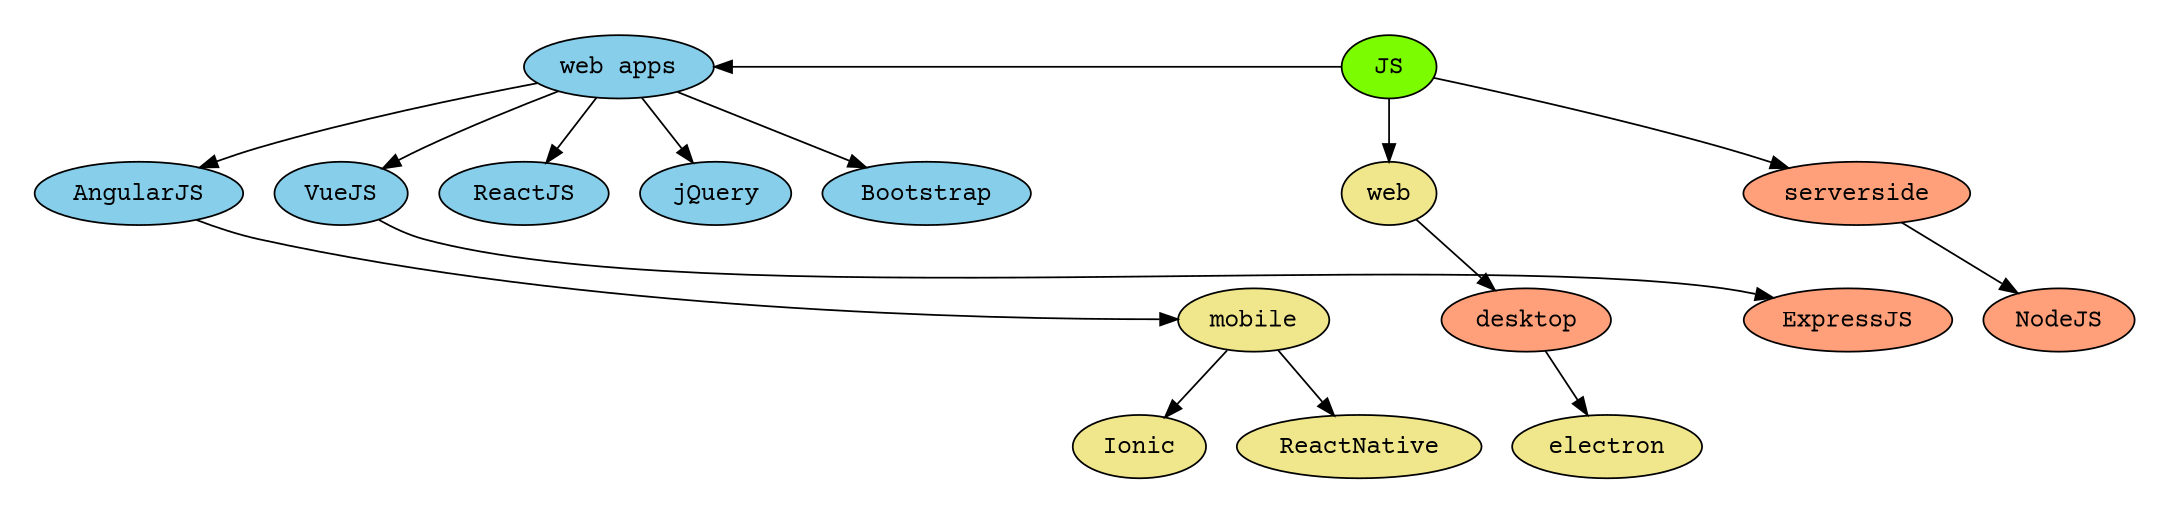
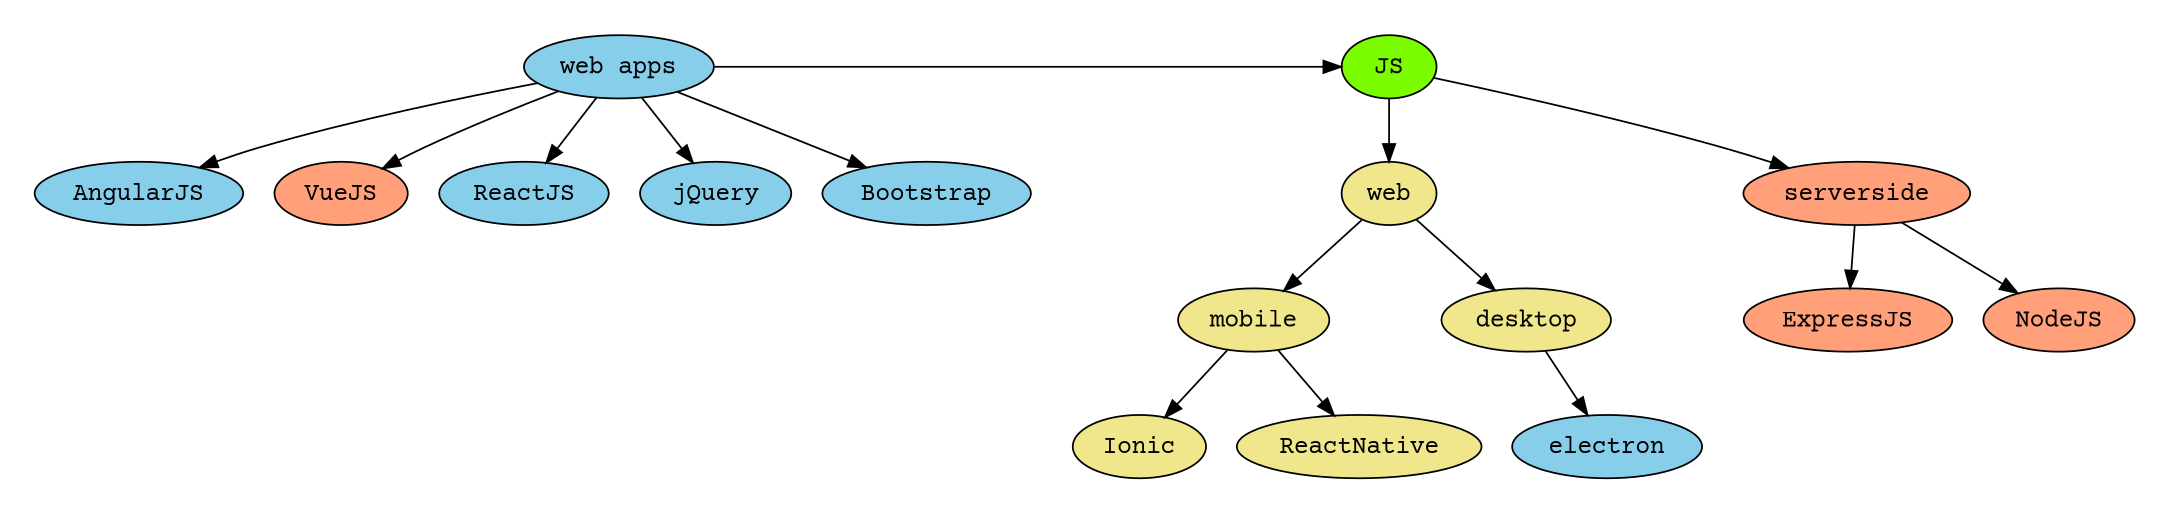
edge "JS" -> "web apps": reversed
node "VueJS": fillcolor skyblue -> lightsalmon
edge "VueJS" -> "ExpressJS": now "serverside" -> "ExpressJS"
edge "AngularJS" -> "mobile": now "web" -> "mobile"
node "desktop": fillcolor lightsalmon -> khaki
node "electron": fillcolor khaki -> skyblue
